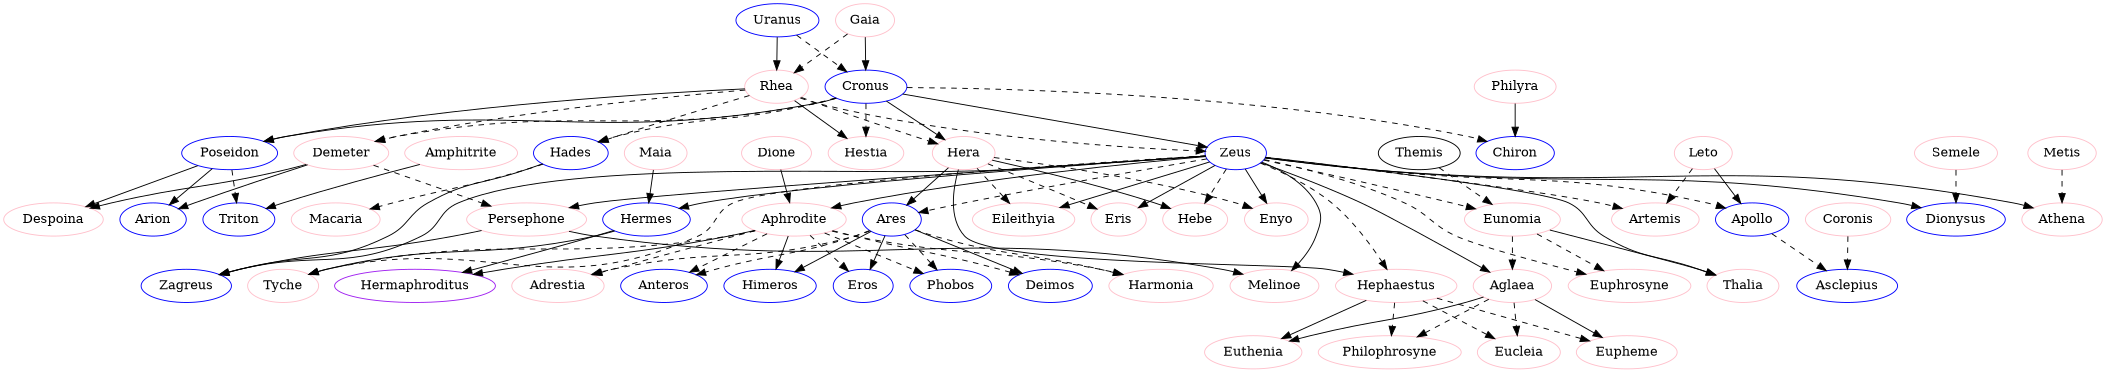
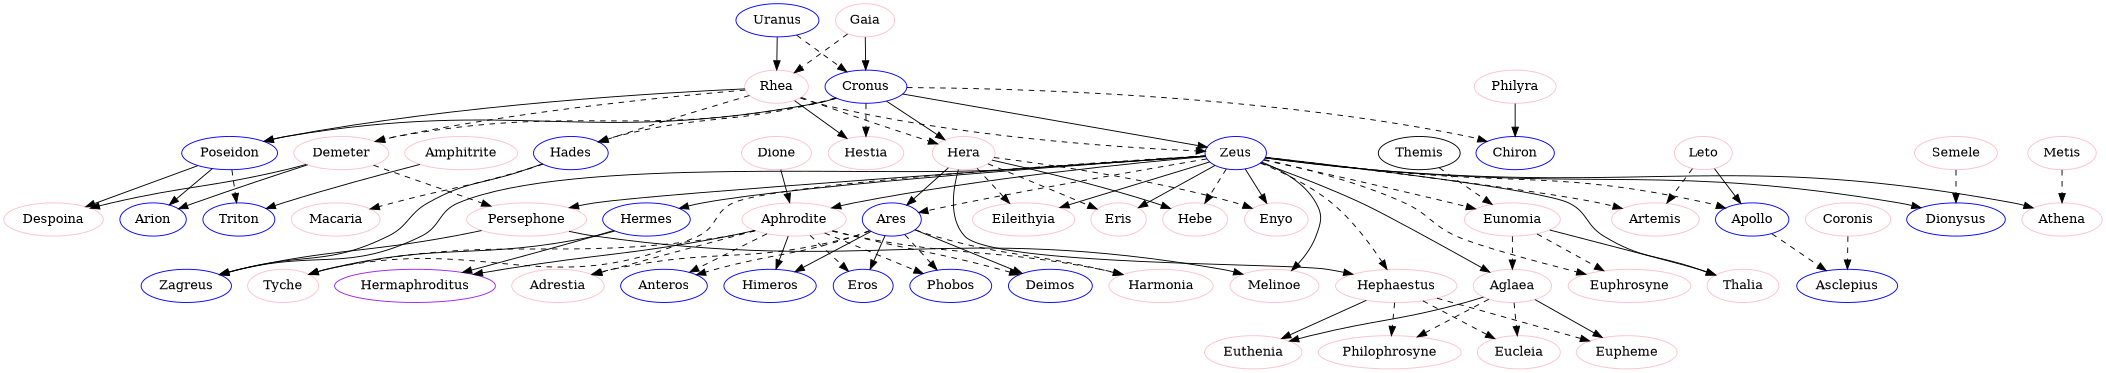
node "Maia": removed
